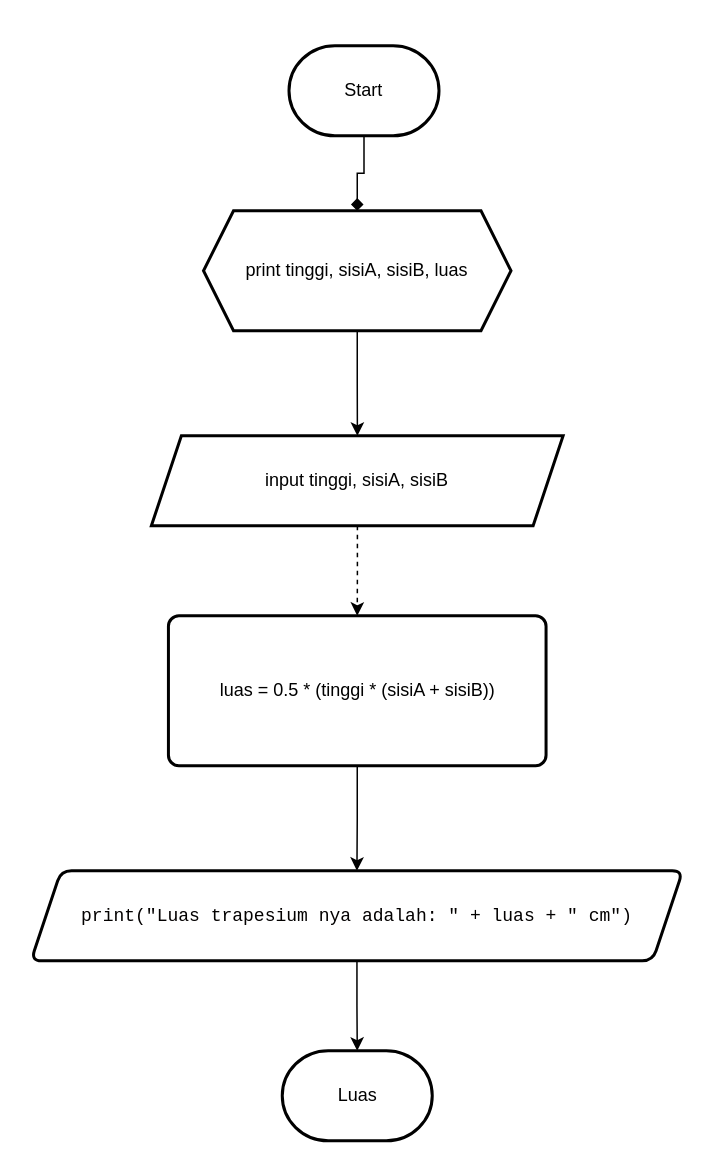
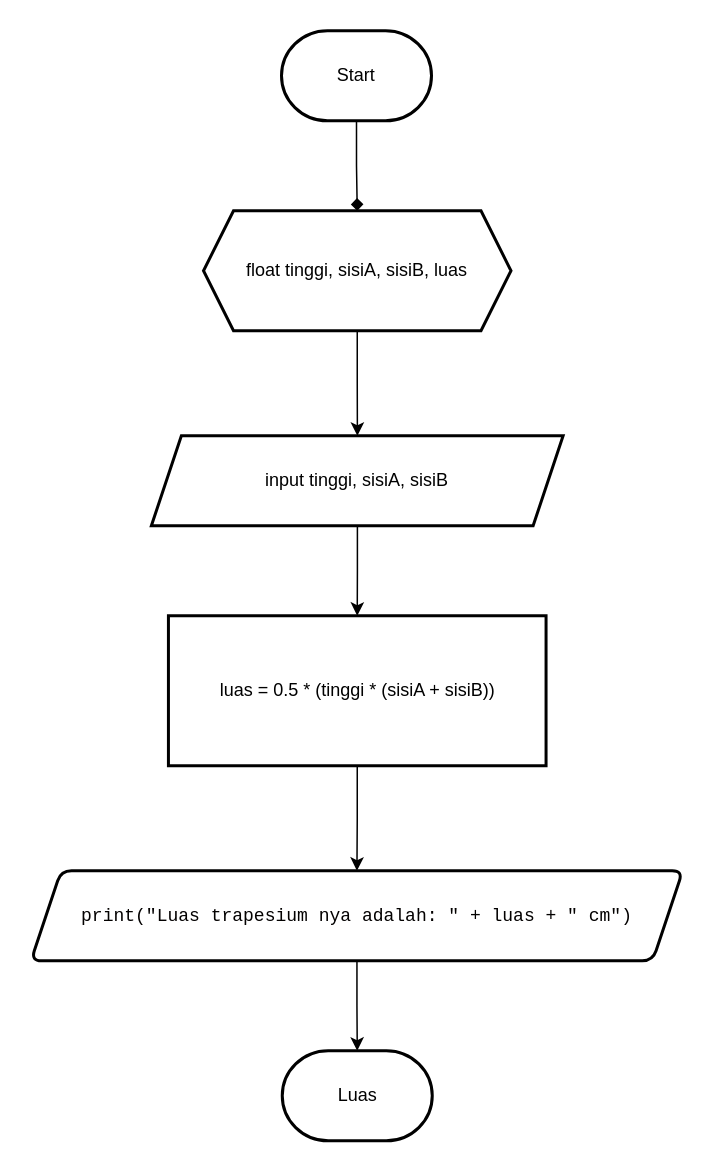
node "Start": moved (364, 91) -> (356, 76)
node "print tinggi, sisiA, sisiB, luas": label "print tinggi, sisiA, sisiB, luas" -> "float tinggi, sisiA, sisiB, luas"
edge "input tinggi, sisiA, sisiB" -> "luas = 0.5 * (tinggi * (sisiA + sisiB))": style dashed -> solid
node "luas = 0.5 * (tinggi * (sisiA + sisiB))": shape rounded rectangle -> rectangle
